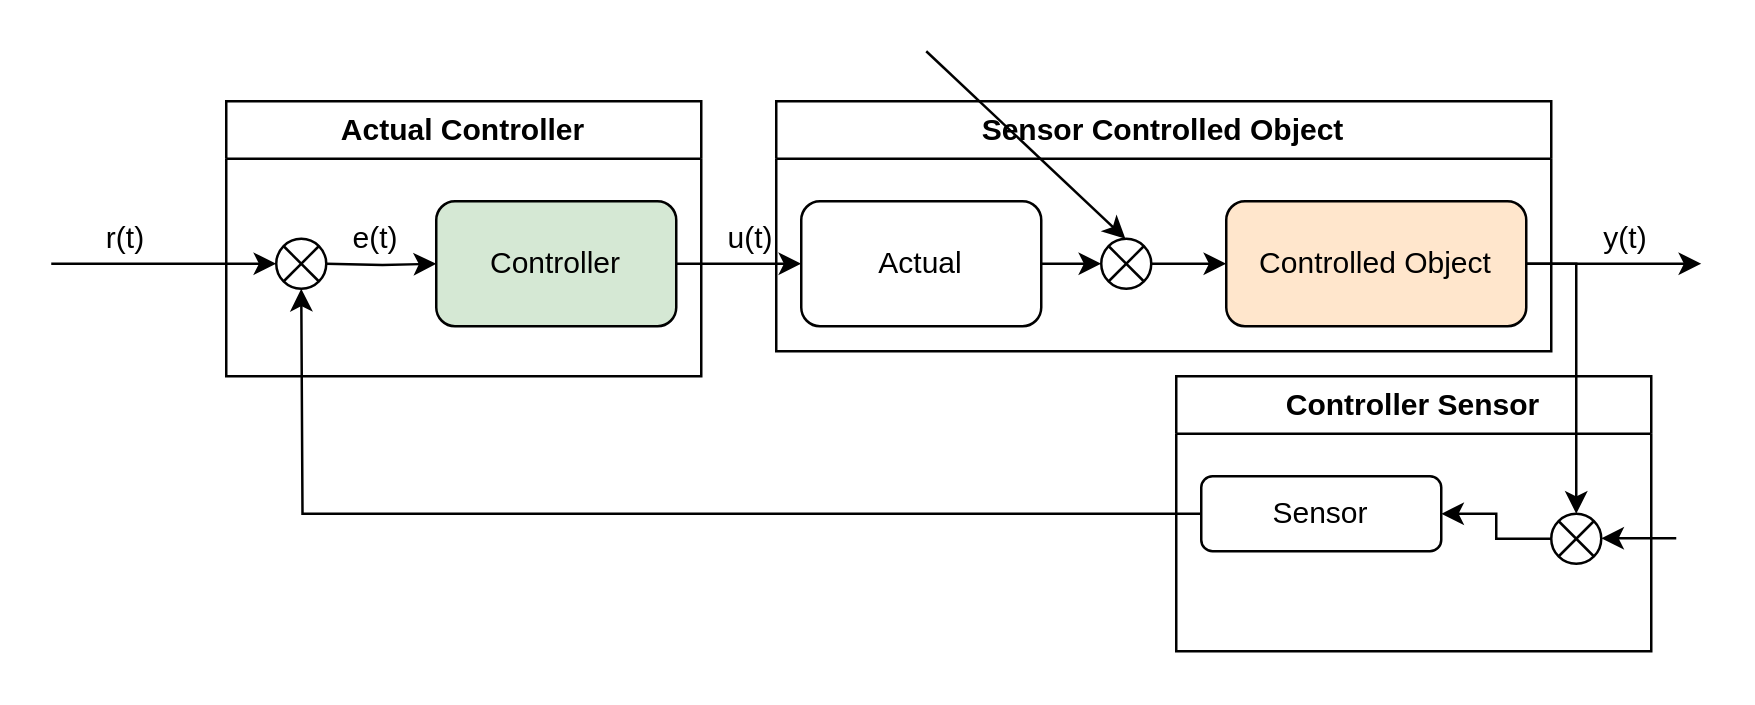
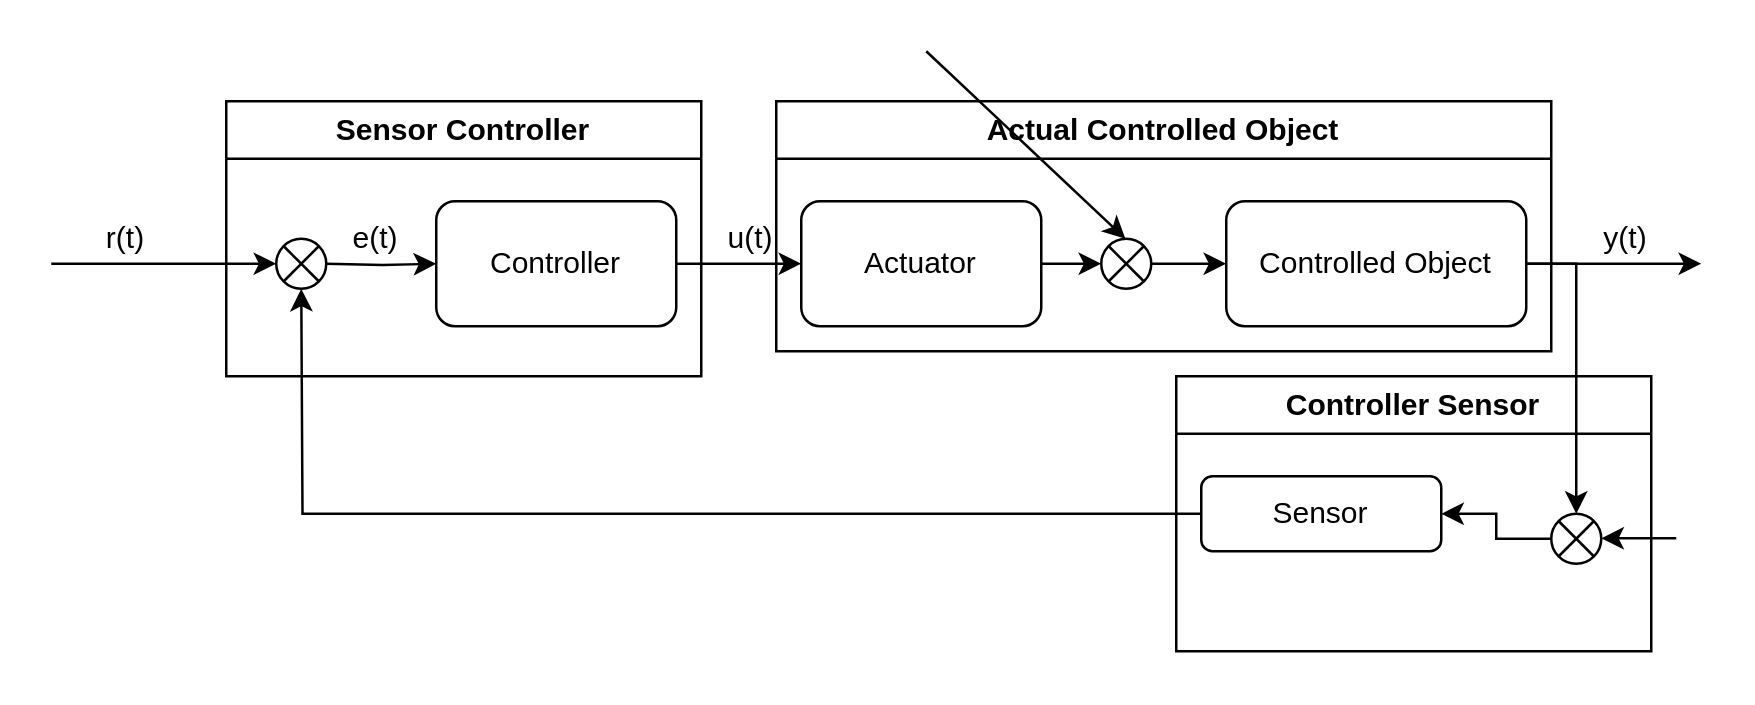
node "Actual Controller": label "Actual Controller" -> "Sensor Controller"
node "Sensor Controlled Object": label "Sensor Controlled Object" -> "Actual Controlled Object"
node "Controller": fillcolor #d5e8d4 -> #ffffff
node "Actual": label "Actual" -> "Actuator"
node "Controlled Object": fillcolor #ffe6cc -> #ffffff
